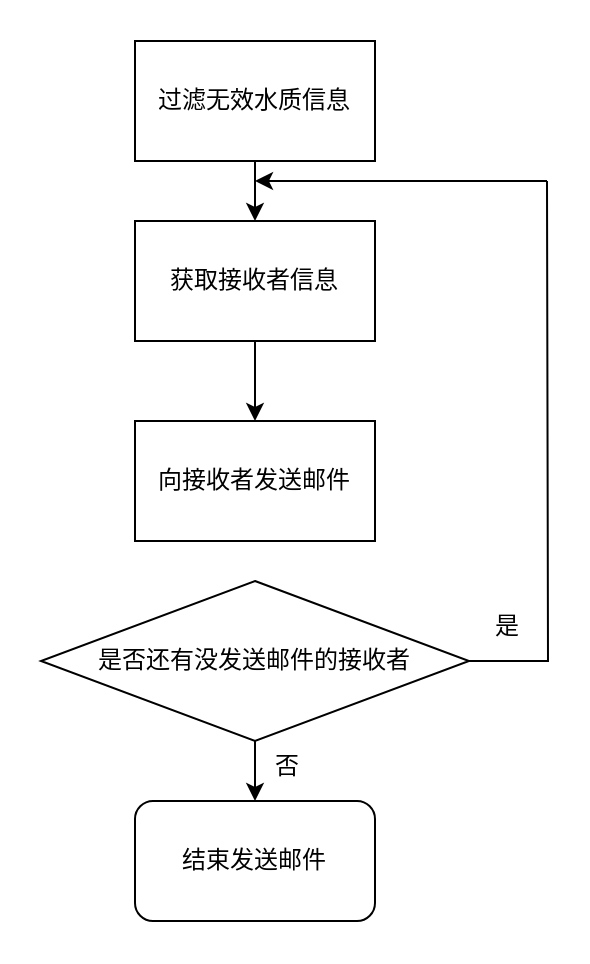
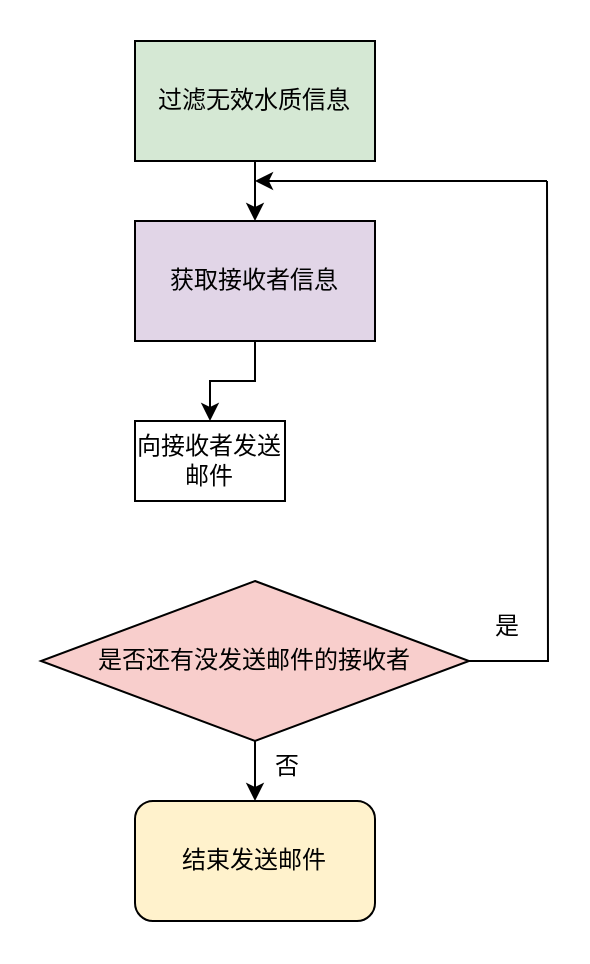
node "过滤无效水质信息": fillcolor #ffffff -> #d5e8d4
node "获取接收者信息": fillcolor #ffffff -> #e1d5e7
node "向接收者发送邮件": size 240x120 -> 150x80
node "是否还有没发送邮件的接收者": fillcolor #ffffff -> #f8cecc
node "结束发送邮件": fillcolor #ffffff -> #fff2cc
